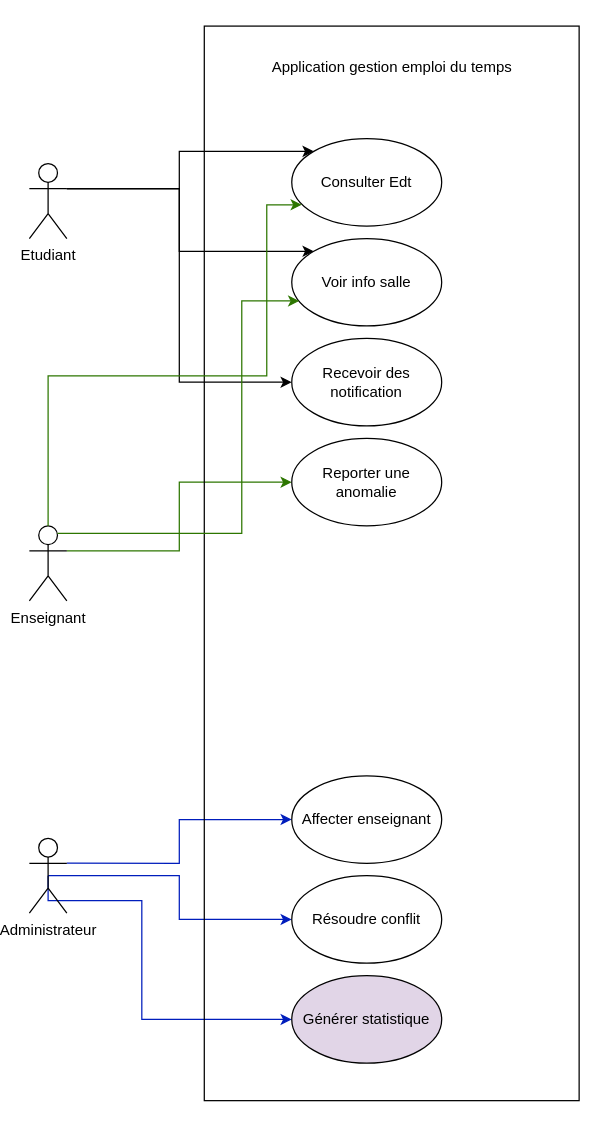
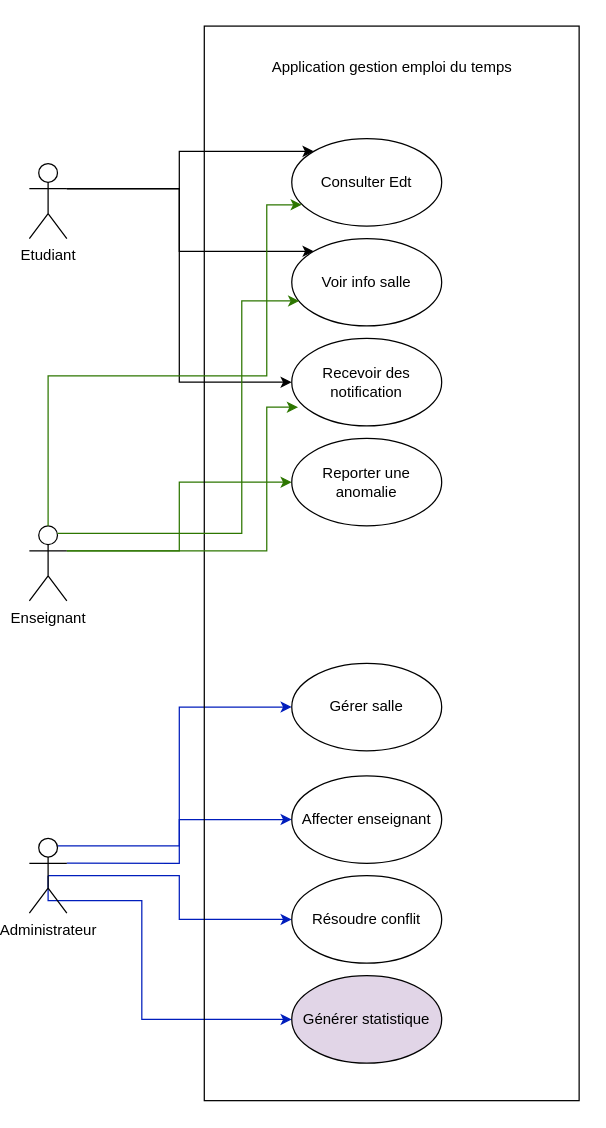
edge "Enseignant" -> "Recevoir des notification": added
node "Gérer salle": added
edge "Administrateur" -> "Gérer salle": added
